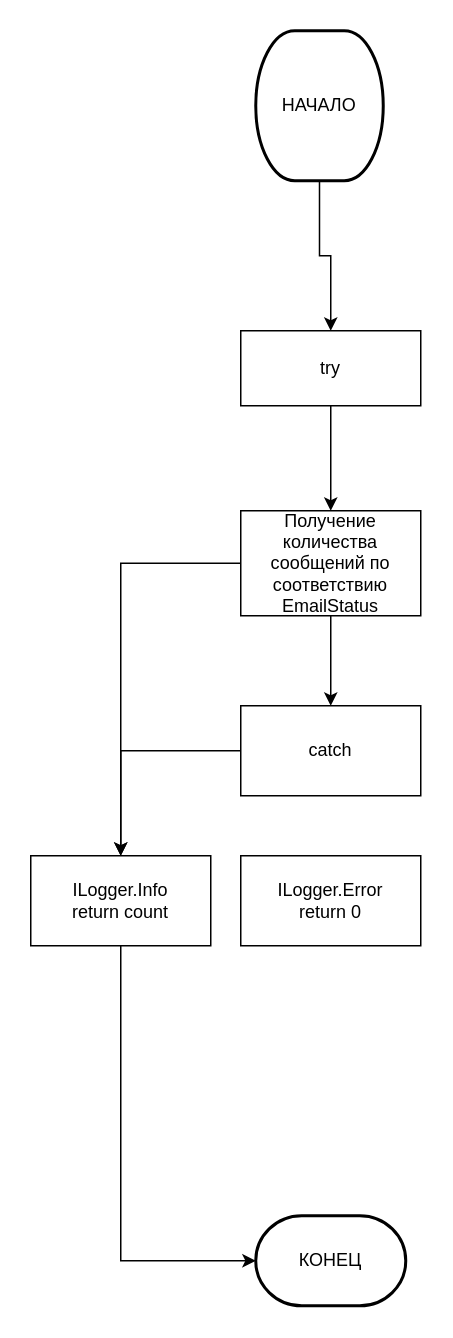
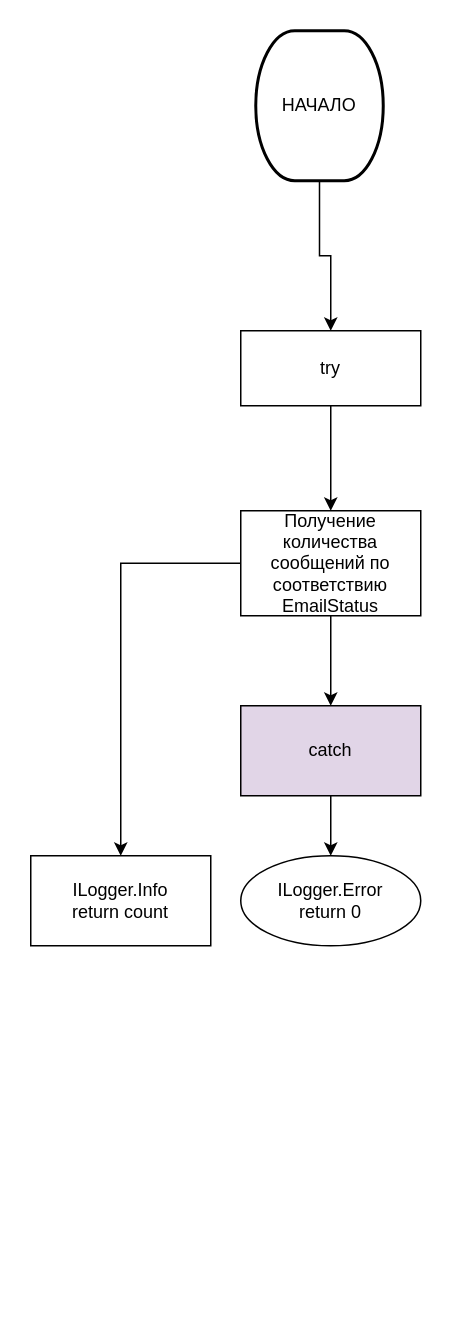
edge "catch" -> "ILogger.Info return count": now "catch" -> "ILogger.Error return 0"
node "catch": fillcolor #ffffff -> #e1d5e7
node "ILogger.Error return 0": shape rectangle -> ellipse
edge "ILogger.Info return count" -> "КОНЕЦ": removed
node "КОНЕЦ": removed
